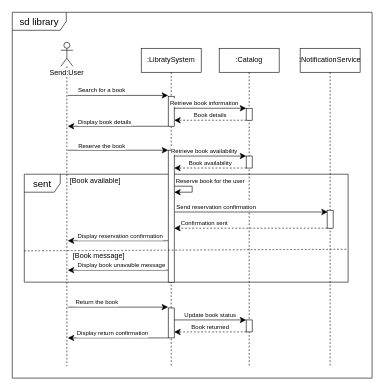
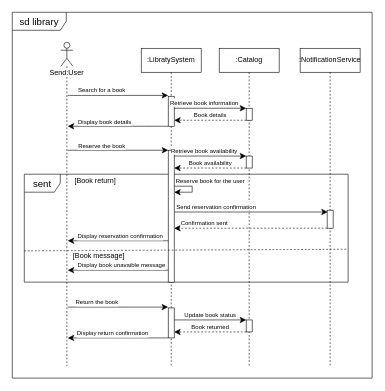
node "[Book available]": label "[Book available]" -> "[Book return]"
